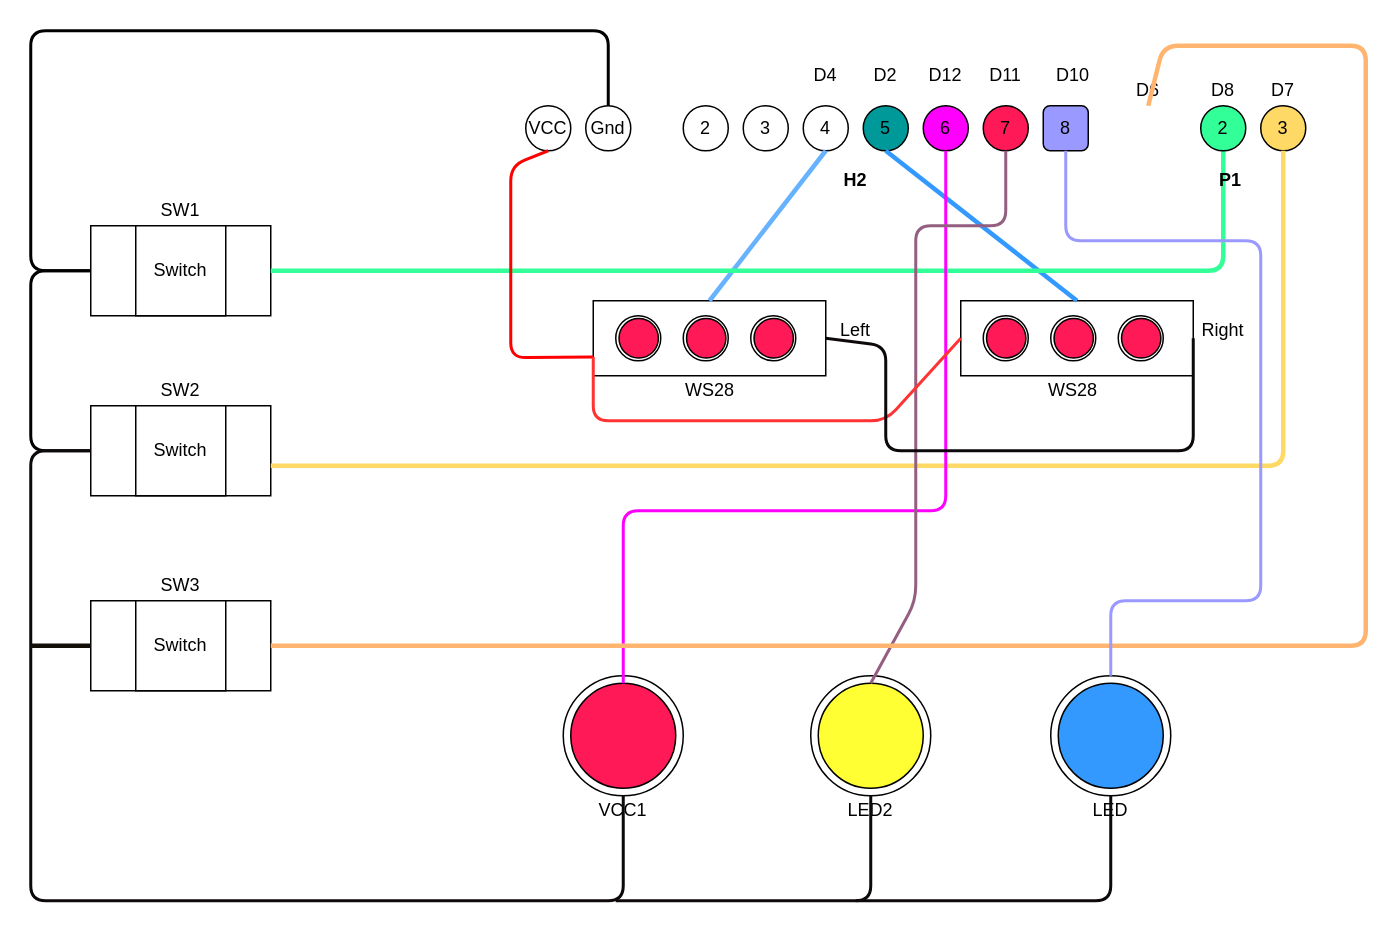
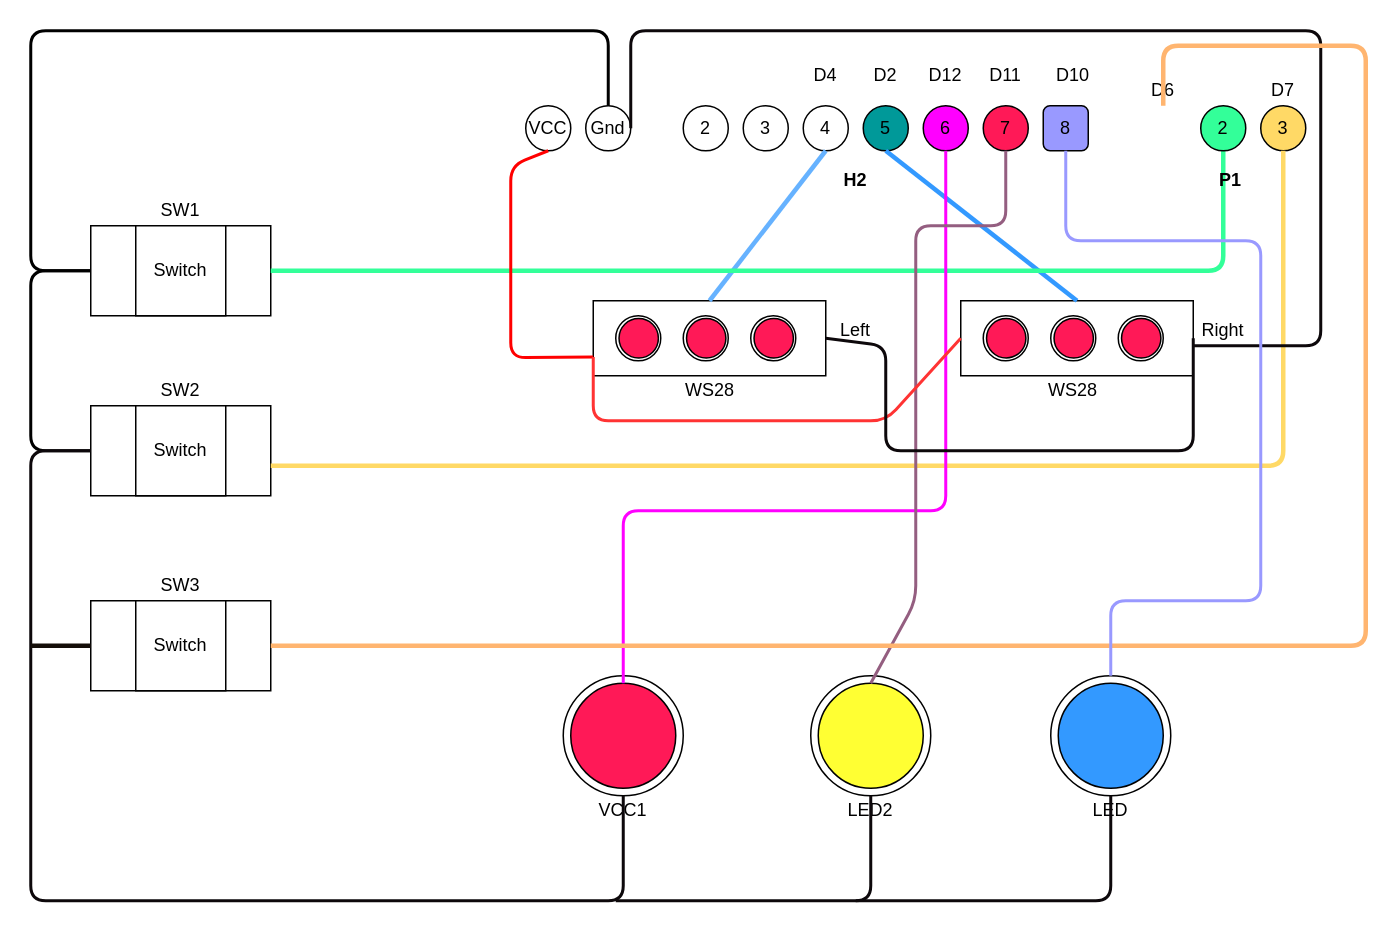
edge "Gnd" -- "Right": added
node "D6": moved (1148, 91) -> (1163, 91)
node "D8": removed
